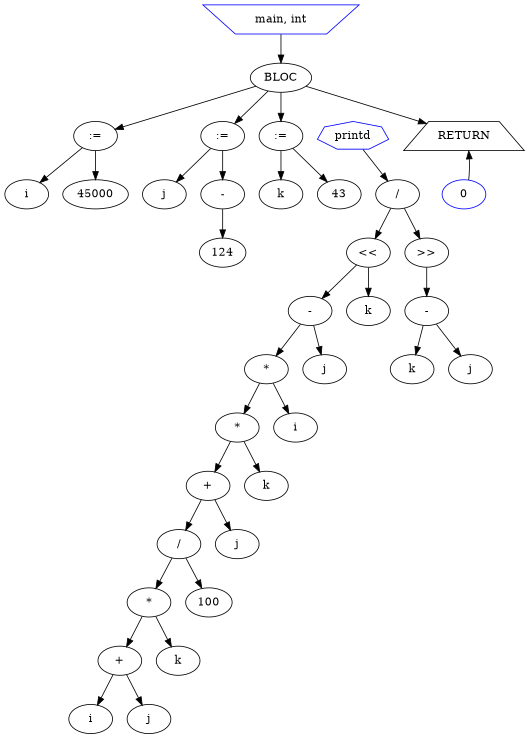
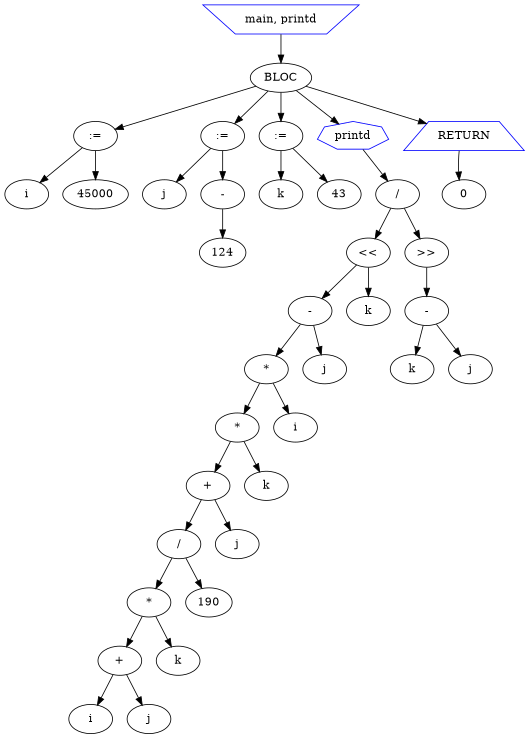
node "main, int": label "main, int" -> "main, printd"
edge "BLOC" -> "printd": added
node "RETURN": color black -> blue
edge "0" -> "RETURN": reversed
node "0": color blue -> black
node "100": label "100" -> "190"
